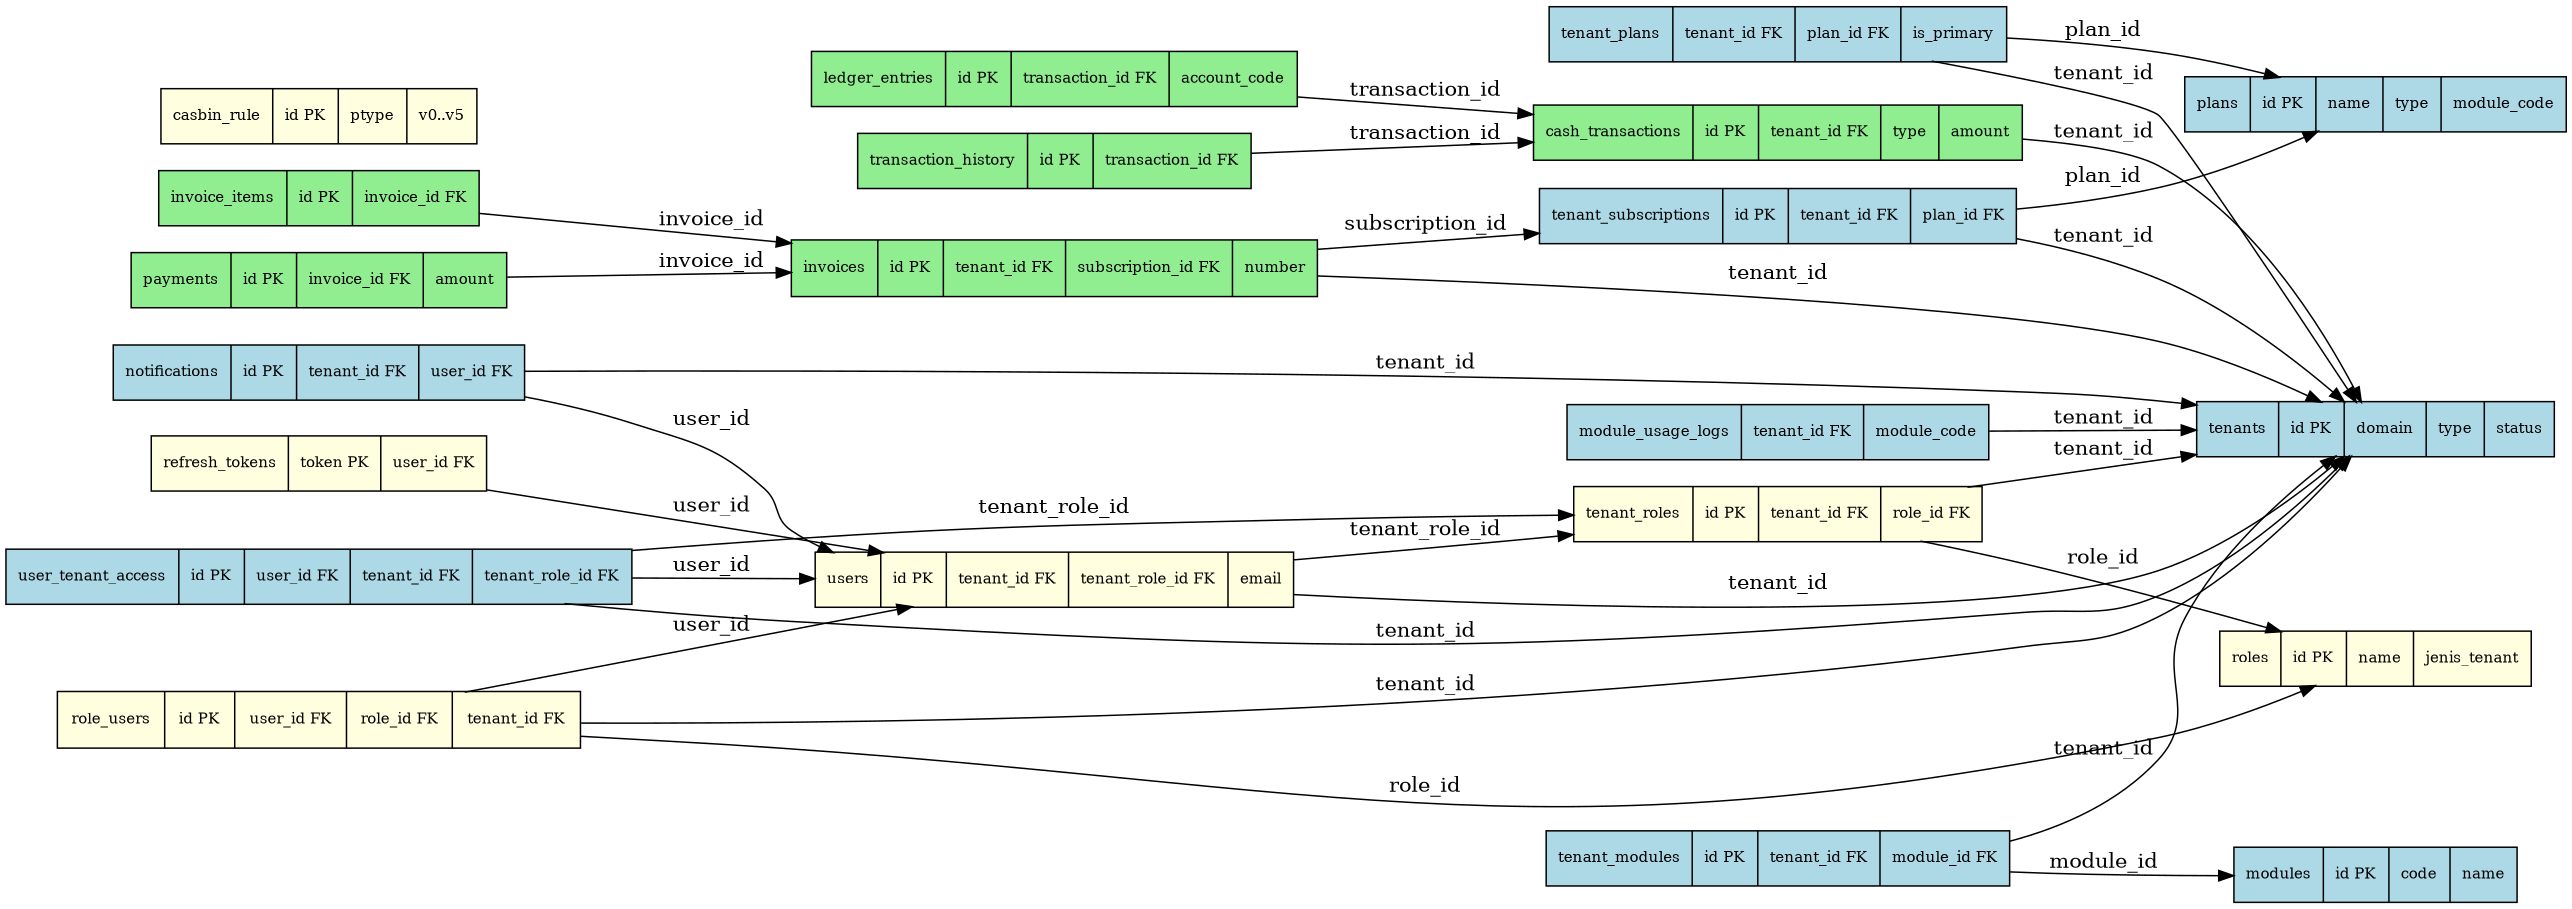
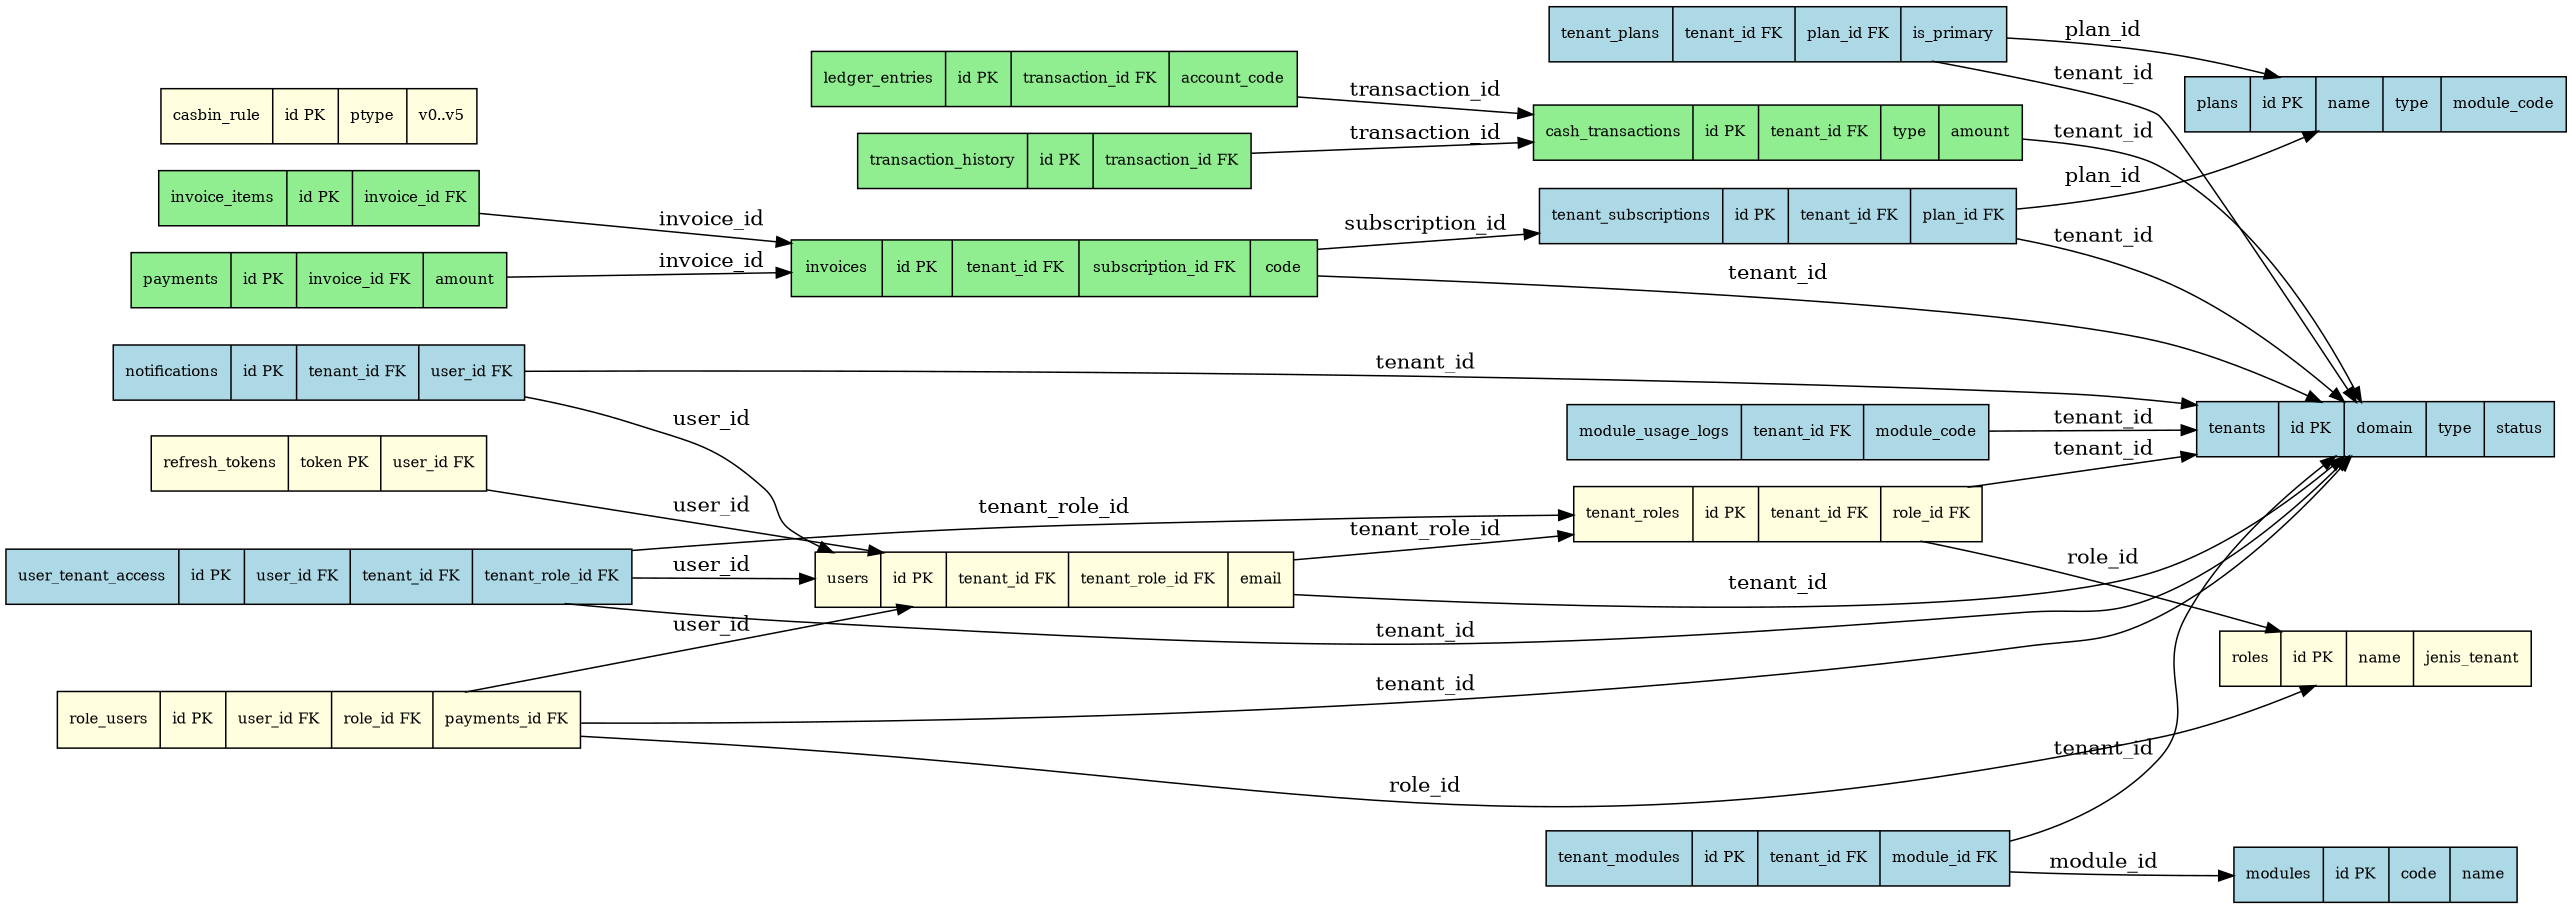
node "invoices": text "number" -> "code"
node "role_users": text "tenant_id FK" -> "payments_id FK"
